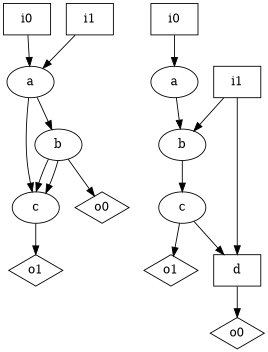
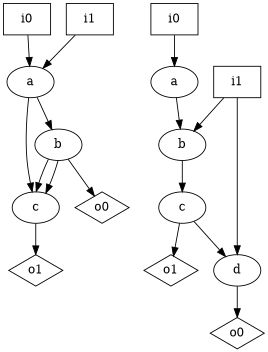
node "d": shape box -> ellipse
